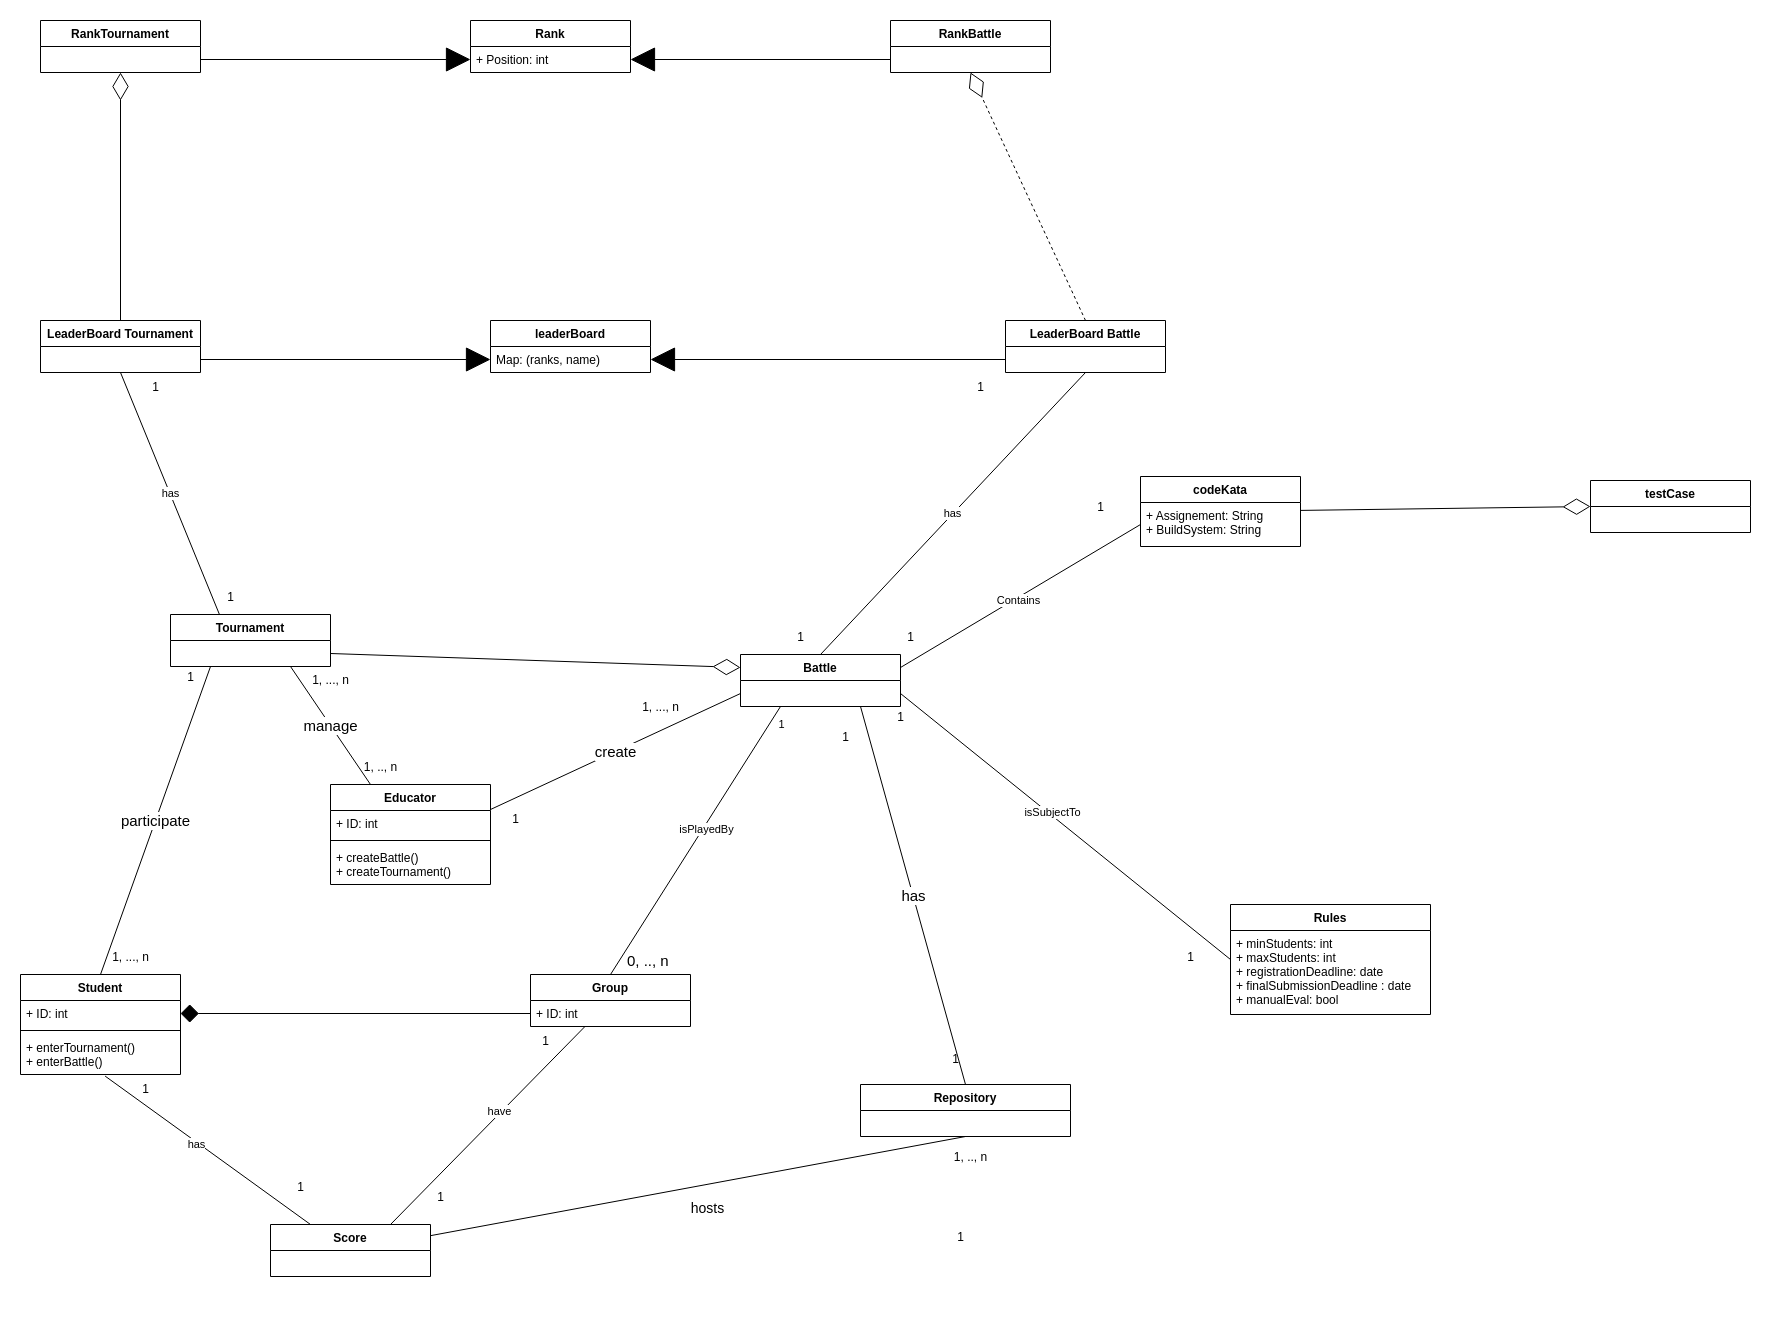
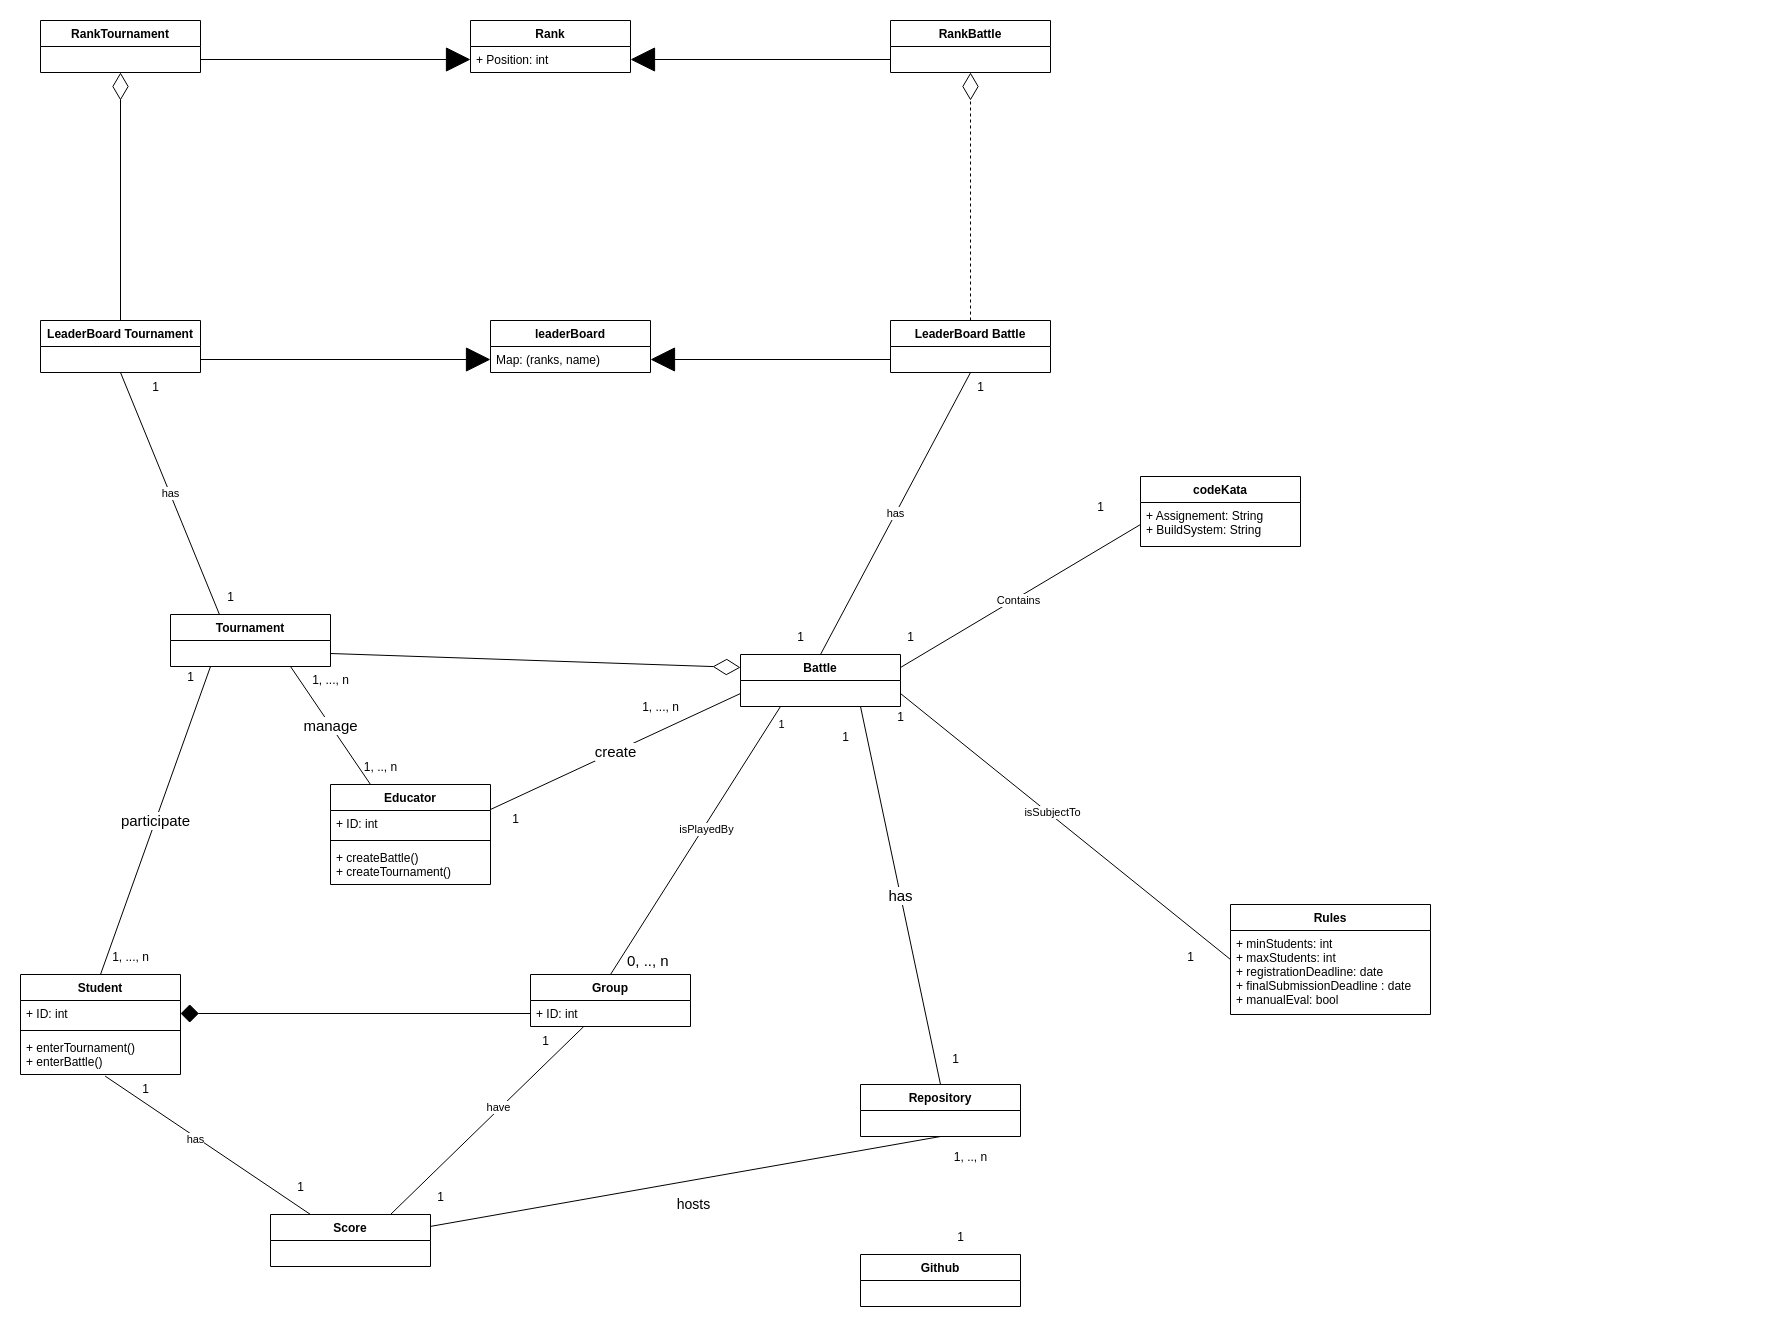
node "LeaderBoard Battle": moved (1086, 347) -> (971, 347)
node "testCase": removed
edge "codeKata" -> "testCase": removed
node "Repository": size 210x52 -> 160x52
node "Score": moved (351, 1251) -> (351, 1241)
node "Github": added
